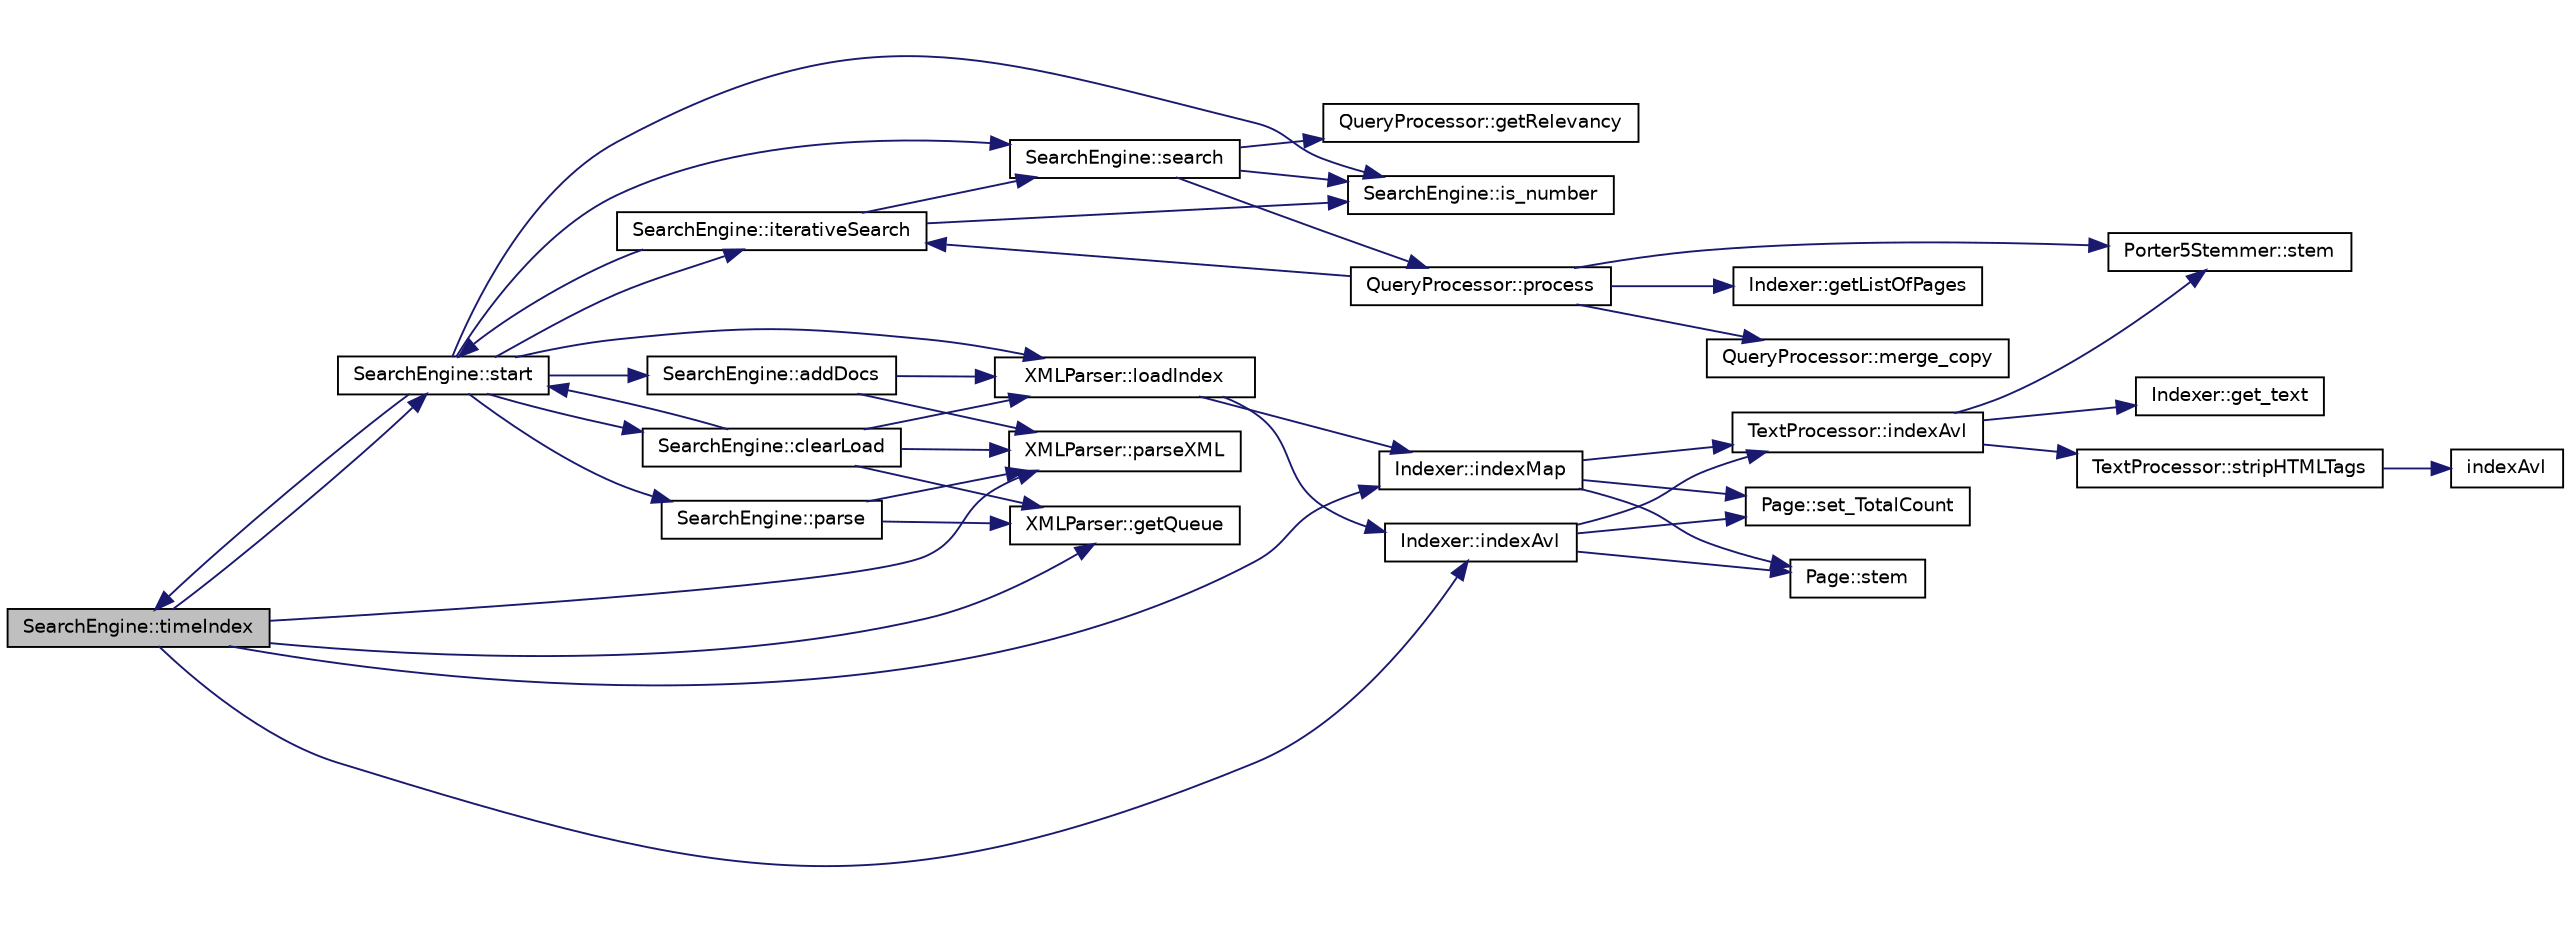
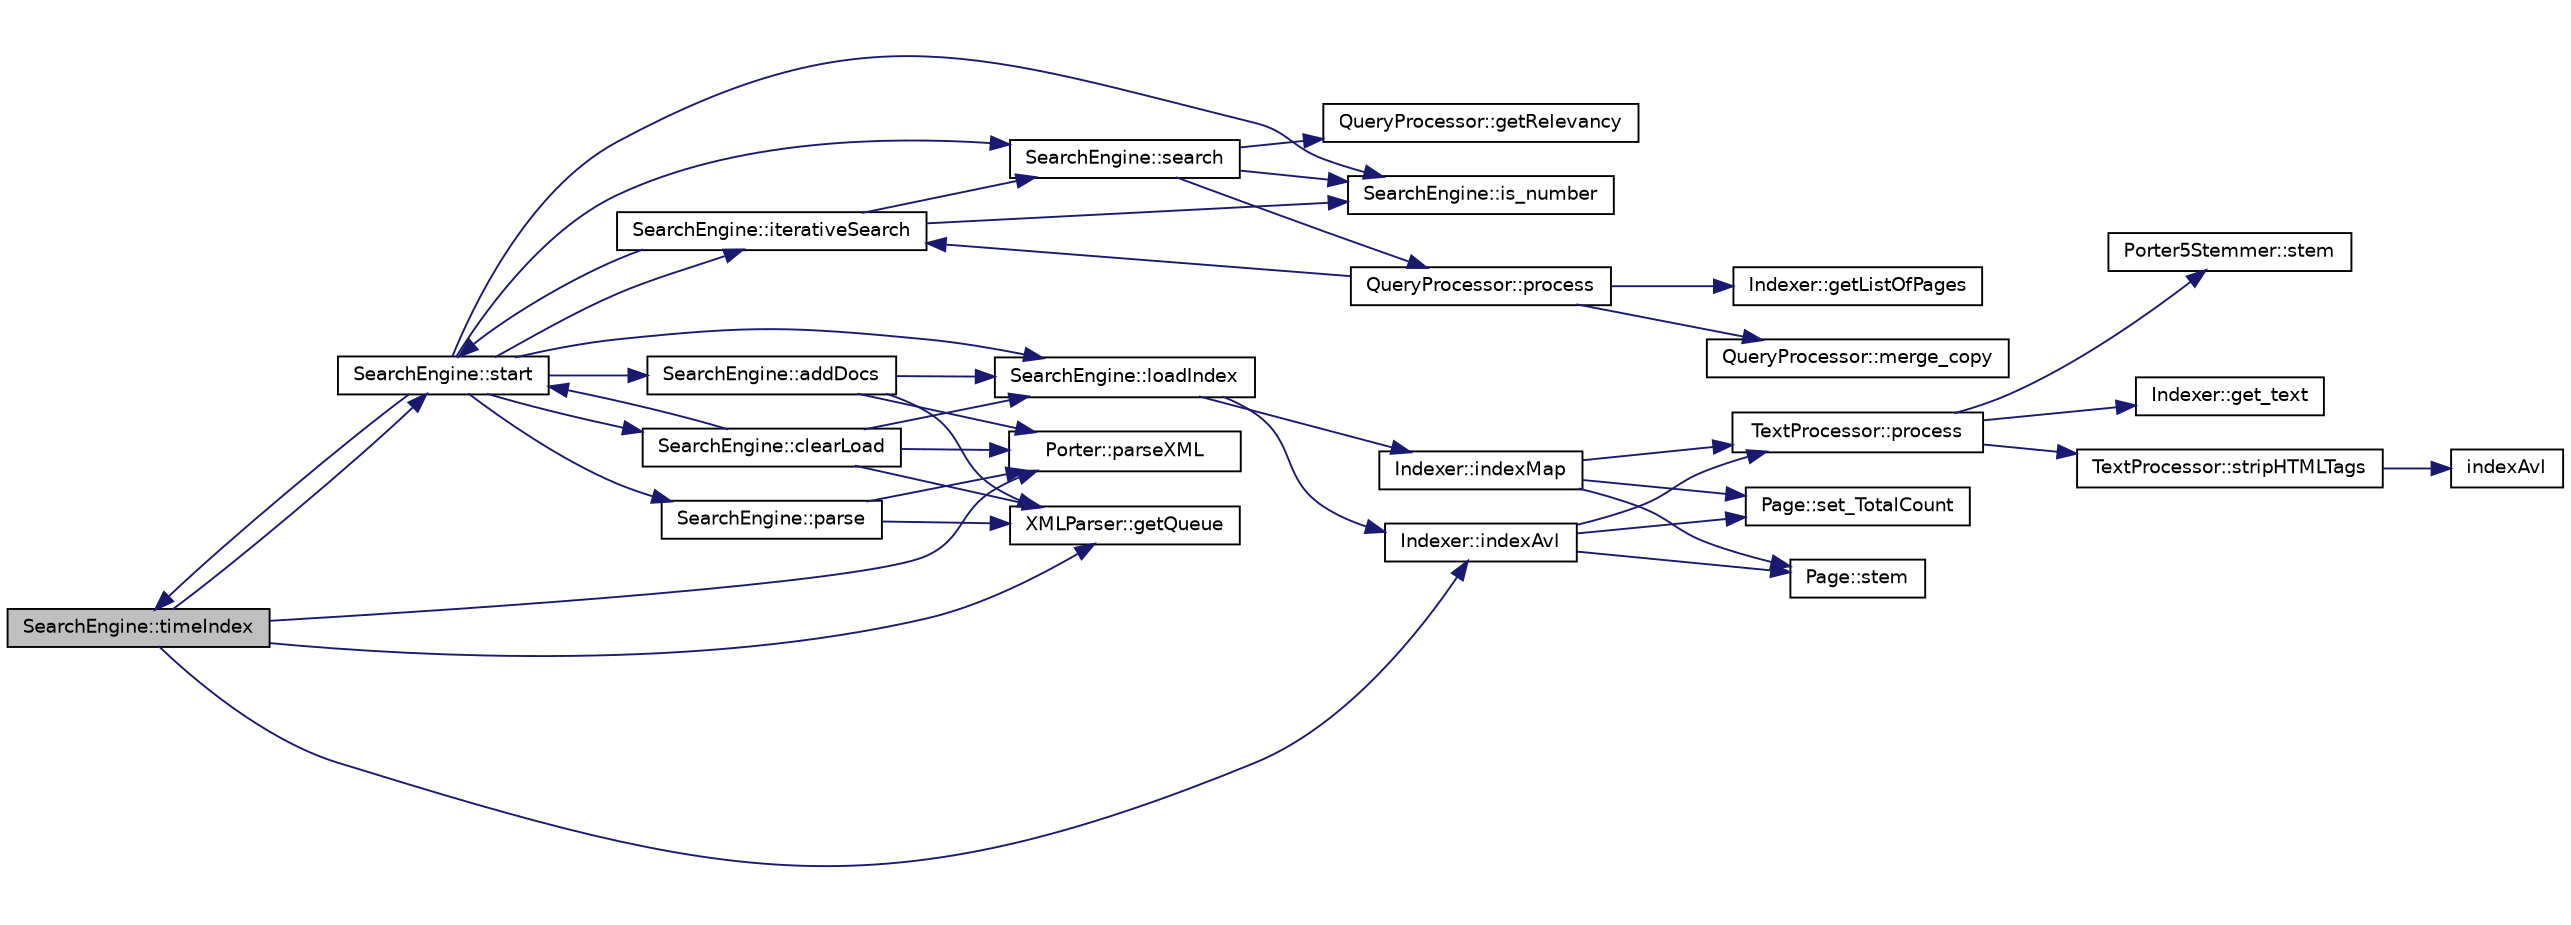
edge "QueryProcessor::process" -> "Porter5Stemmer::stem": removed
node "XMLParser::loadIndex": label "XMLParser::loadIndex" -> "SearchEngine::loadIndex"
node "TextProcessor::indexAvl": label "TextProcessor::indexAvl" -> "TextProcessor::process"
edge "SearchEngine::addDocs" -> "XMLParser::getQueue": added
node "XMLParser::parseXML": label "XMLParser::parseXML" -> "Porter::parseXML"
edge "SearchEngine::timeIndex" -> "Indexer::indexMap": removed
